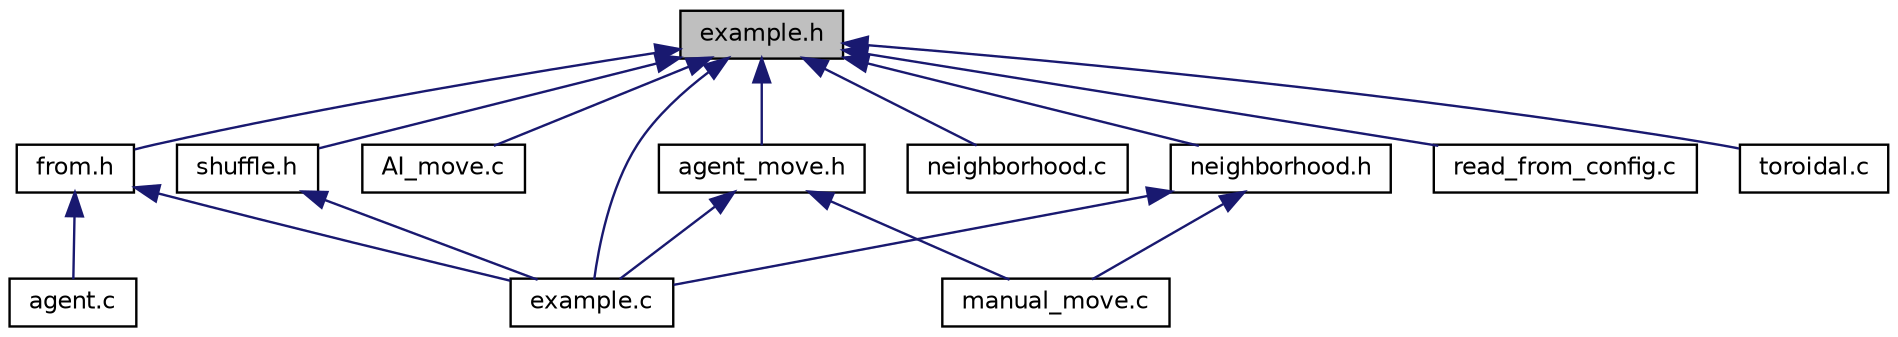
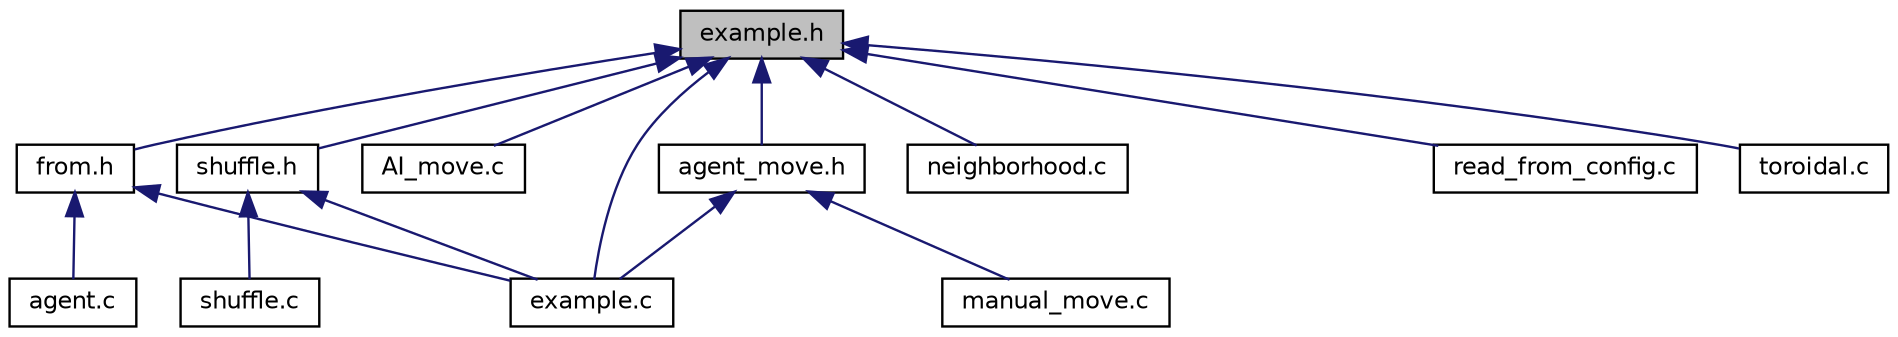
node "neighborhood.h": removed
node "shuffle.c": added
